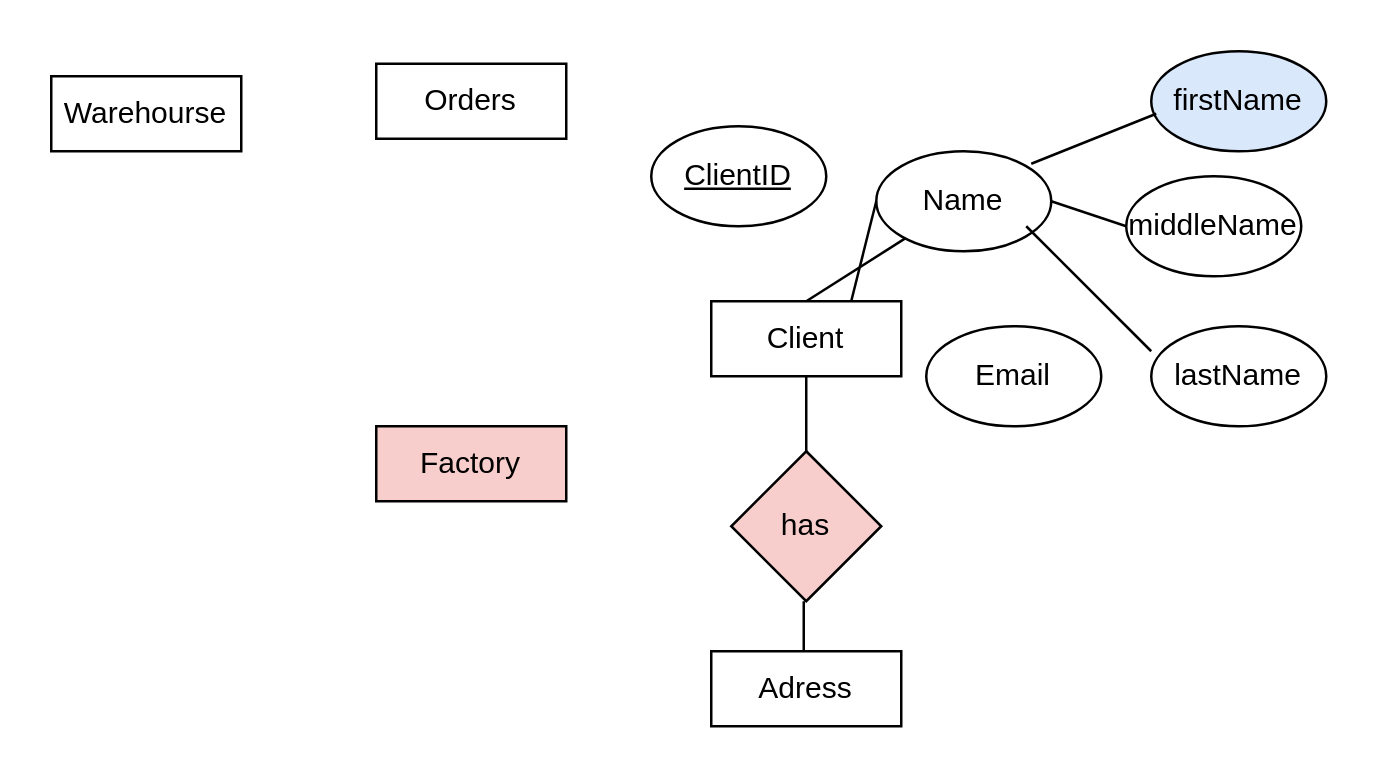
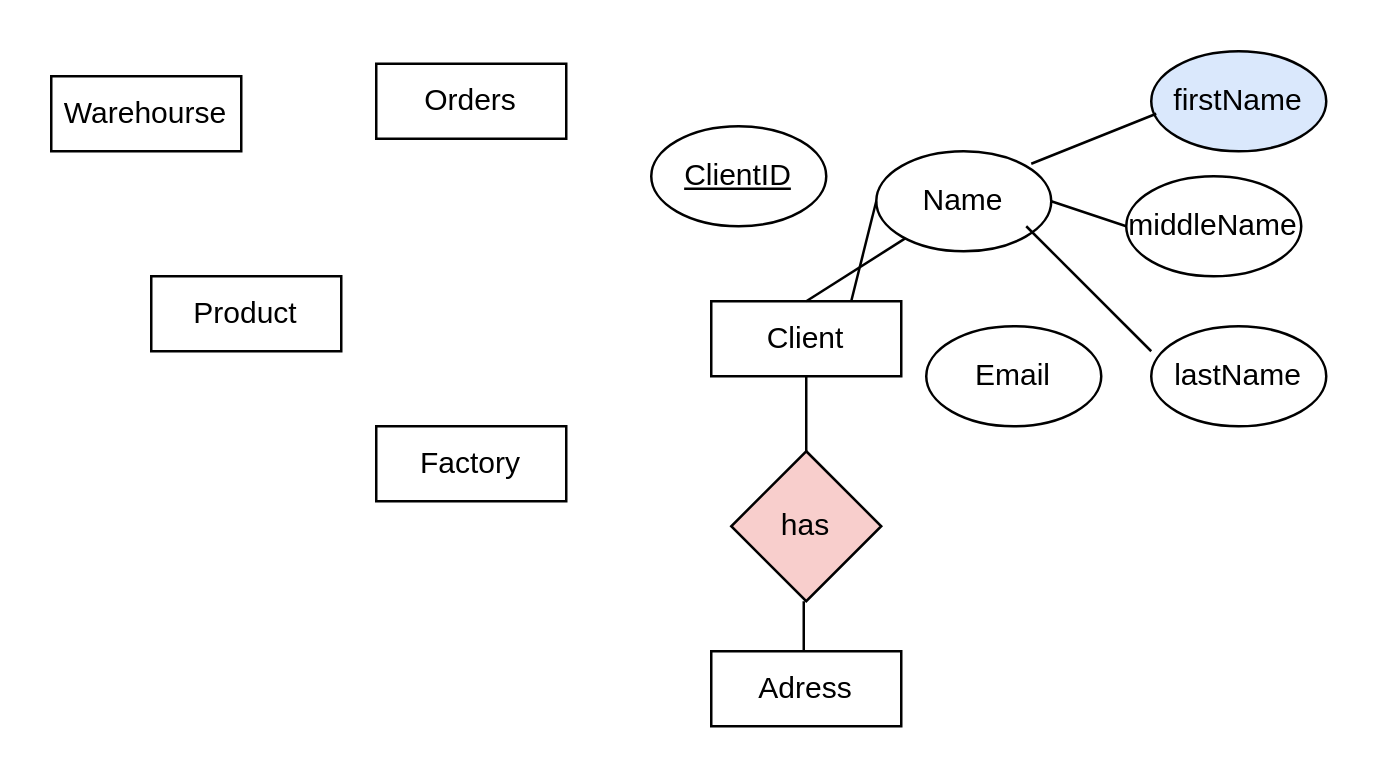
node "Product": added
node "Factory": fillcolor #f8cecc -> #ffffff
